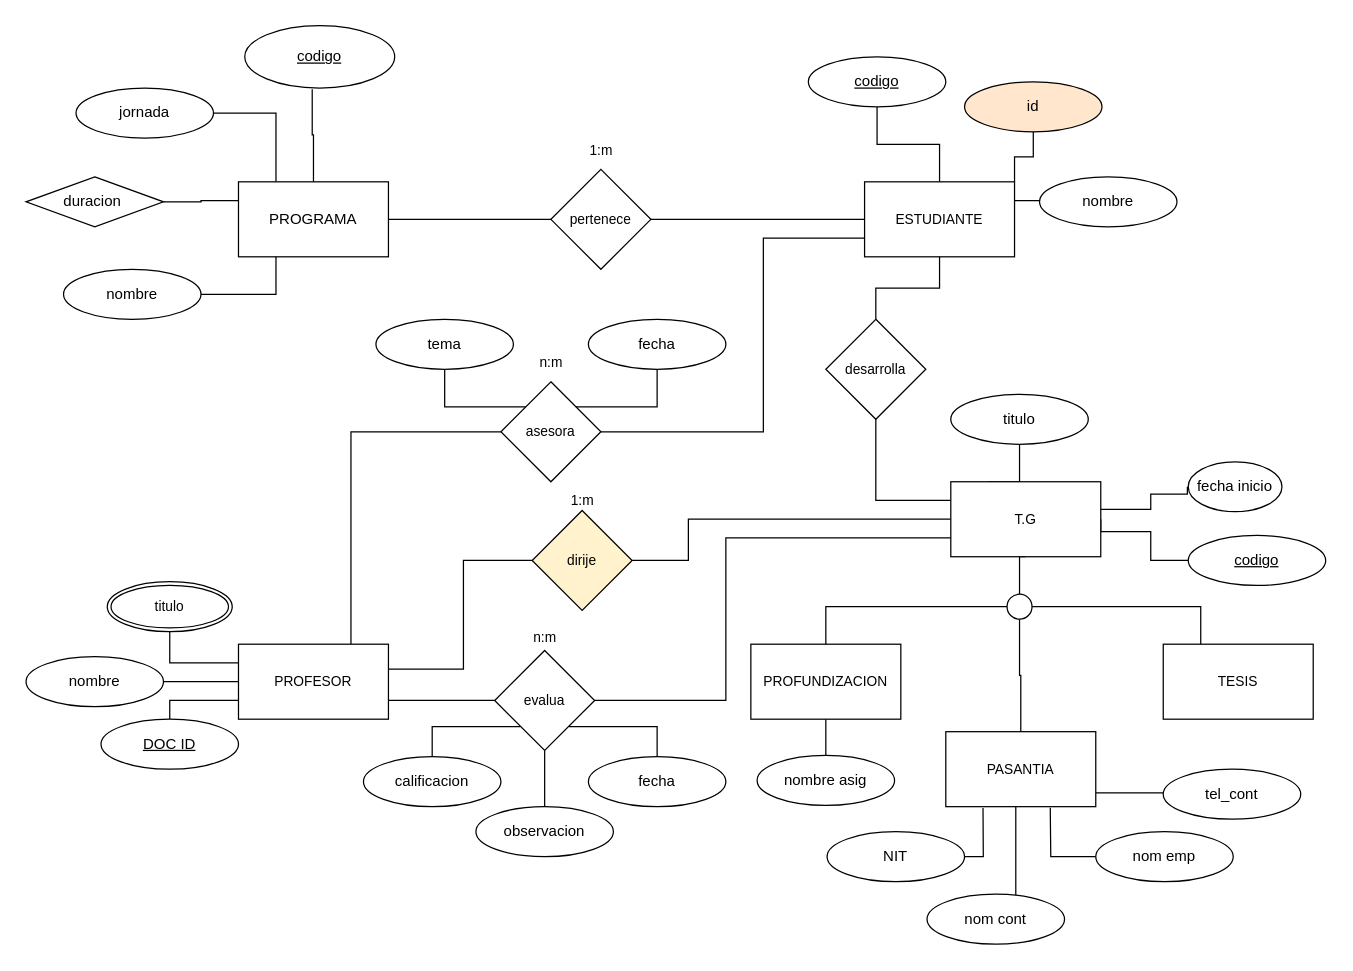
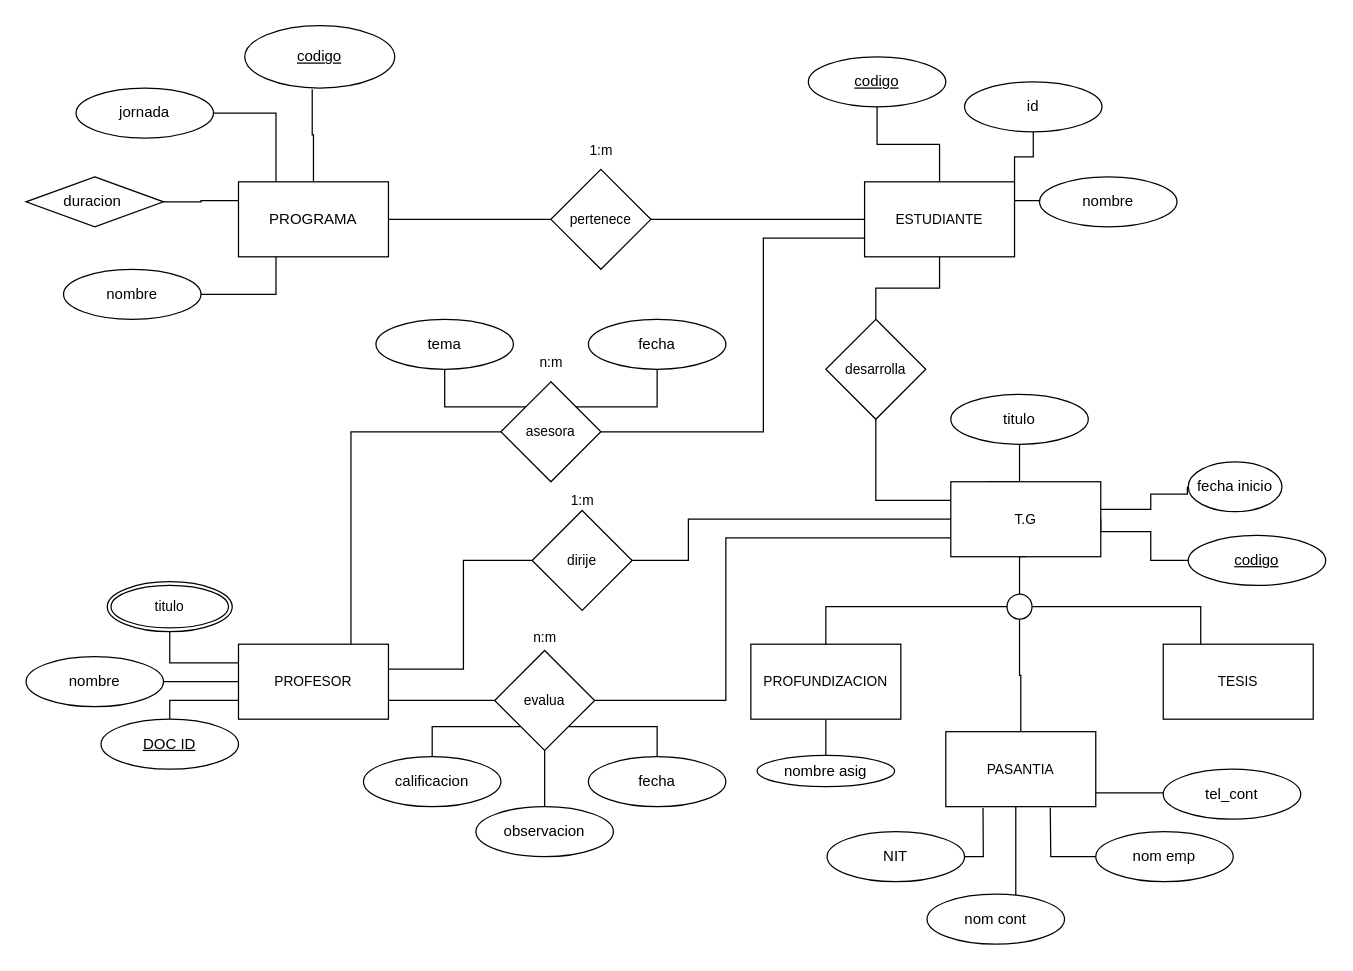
node "id": fillcolor #ffe6cc -> #ffffff
node "dirije": fillcolor #fff2cc -> #ffffff
node "nombre asig": size 138x50 -> 138x31
